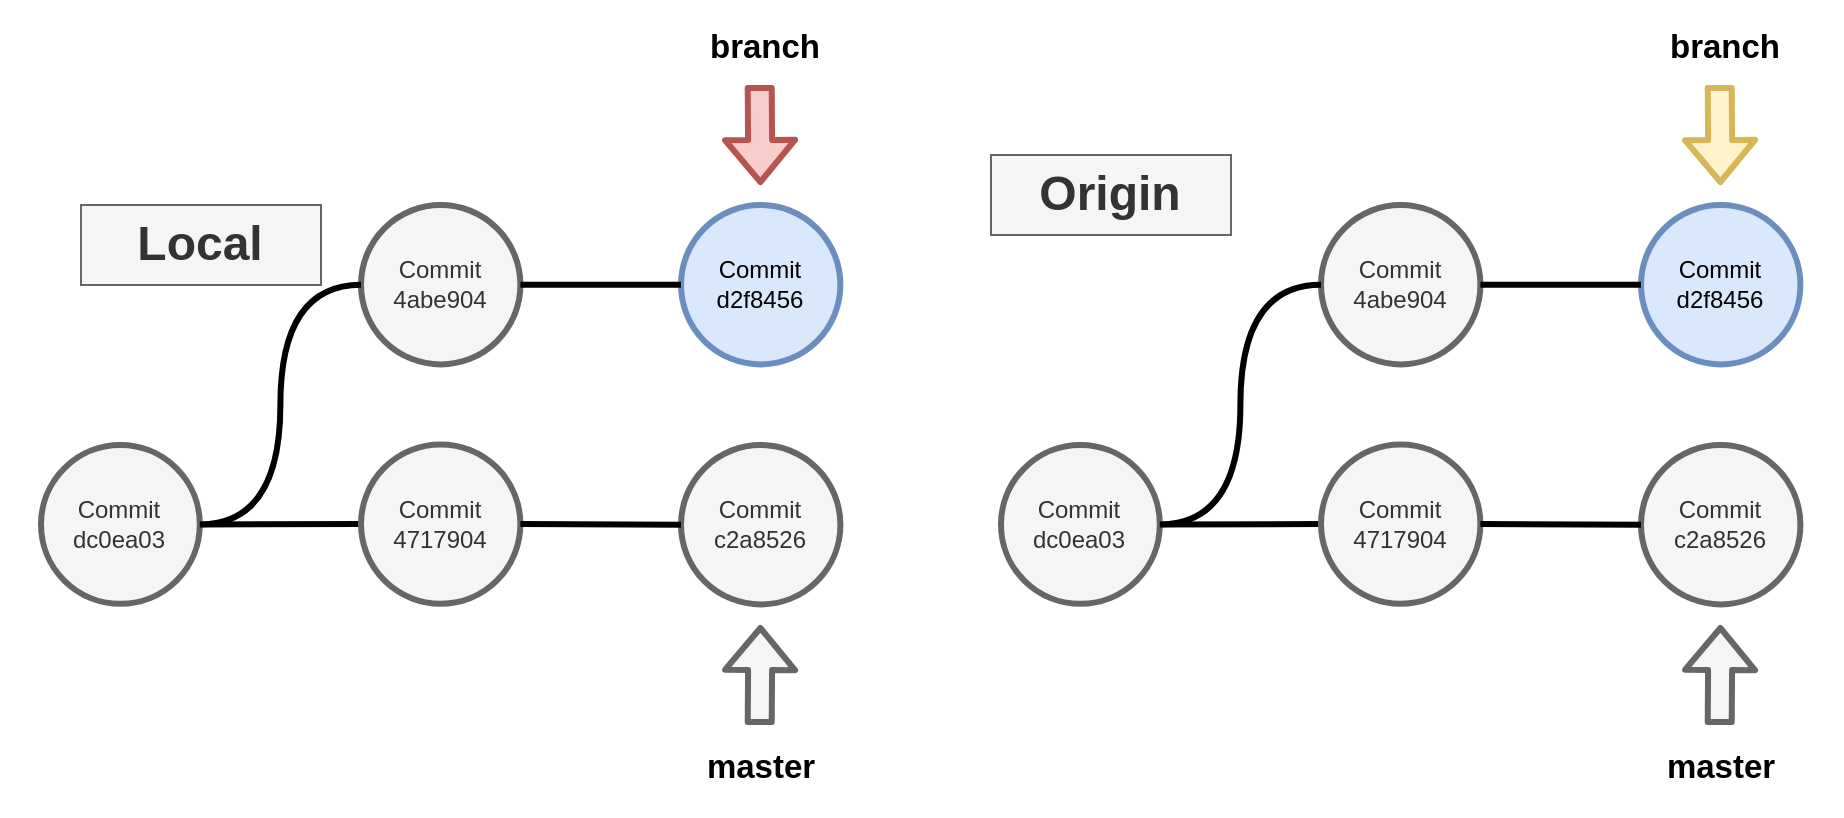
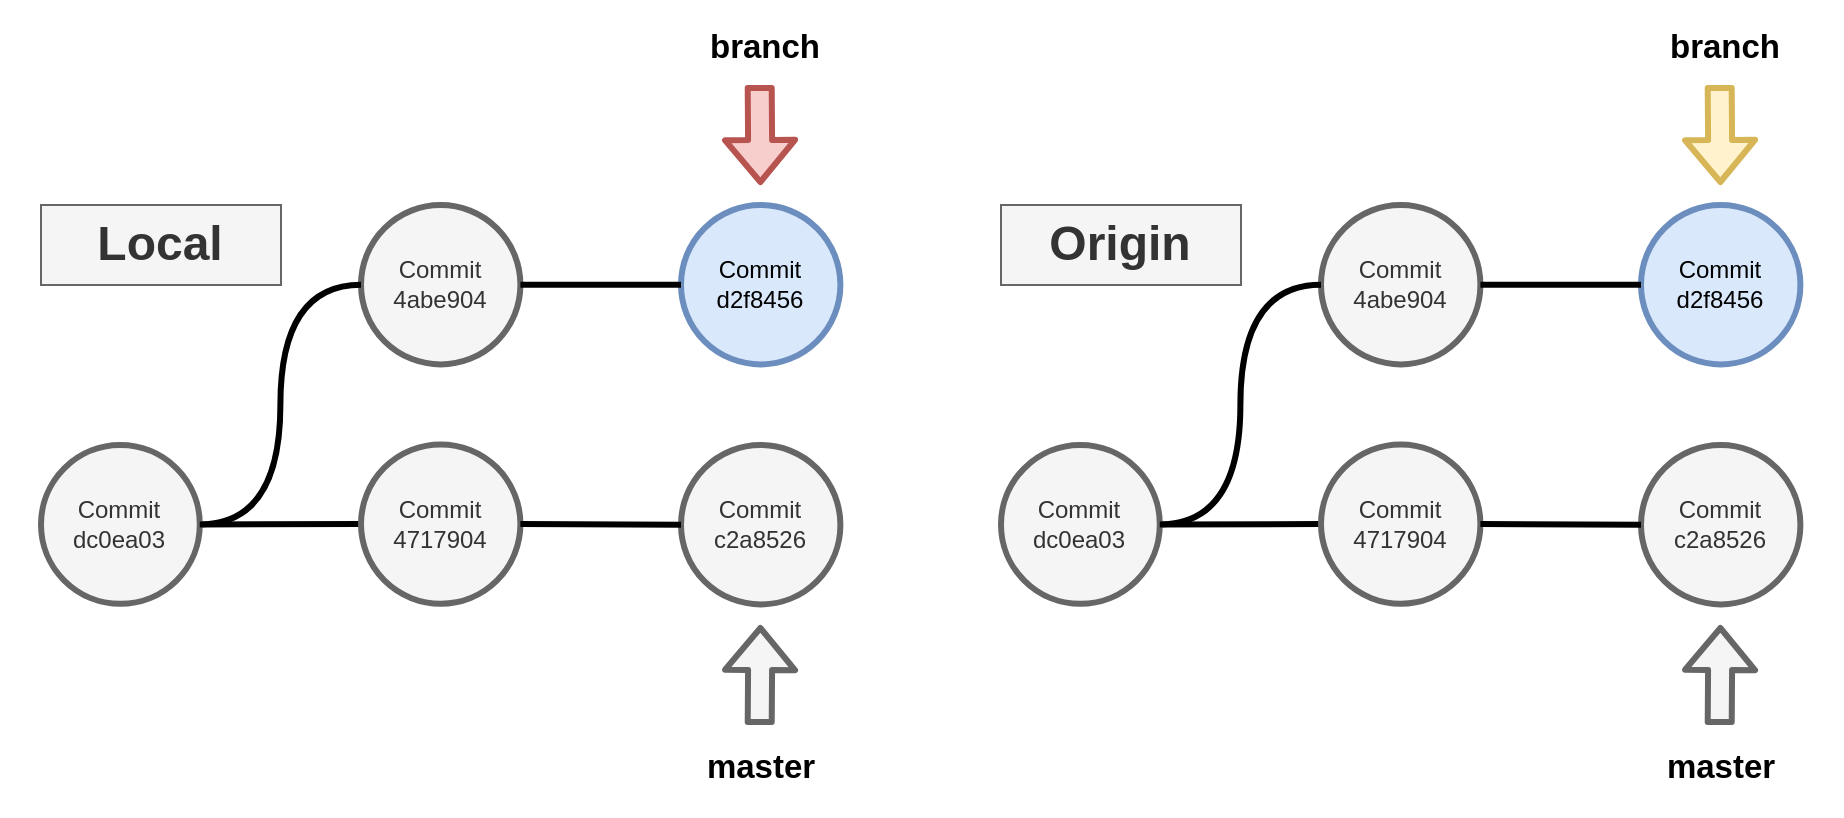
node "Origin": moved (1111, 195) -> (1121, 245)
node "Local": moved (201, 245) -> (161, 245)
